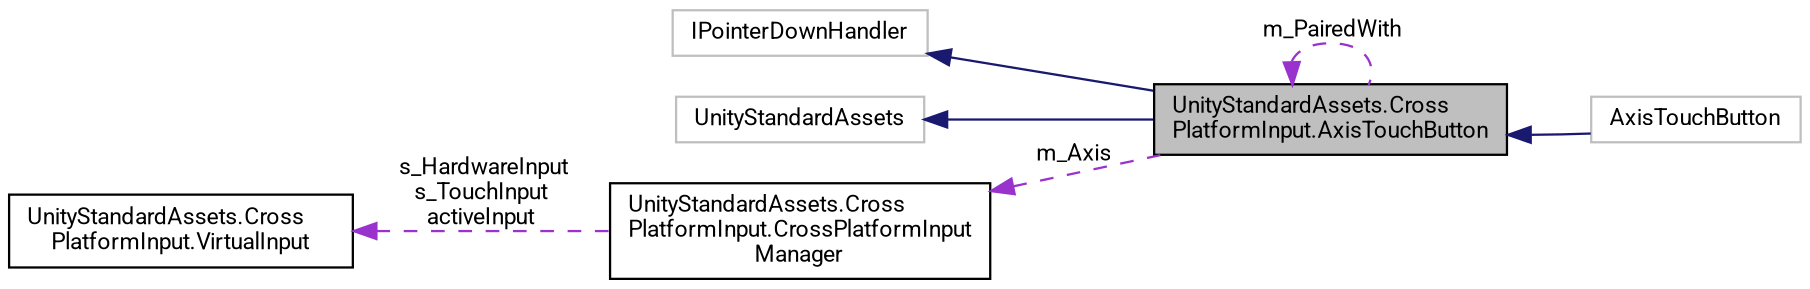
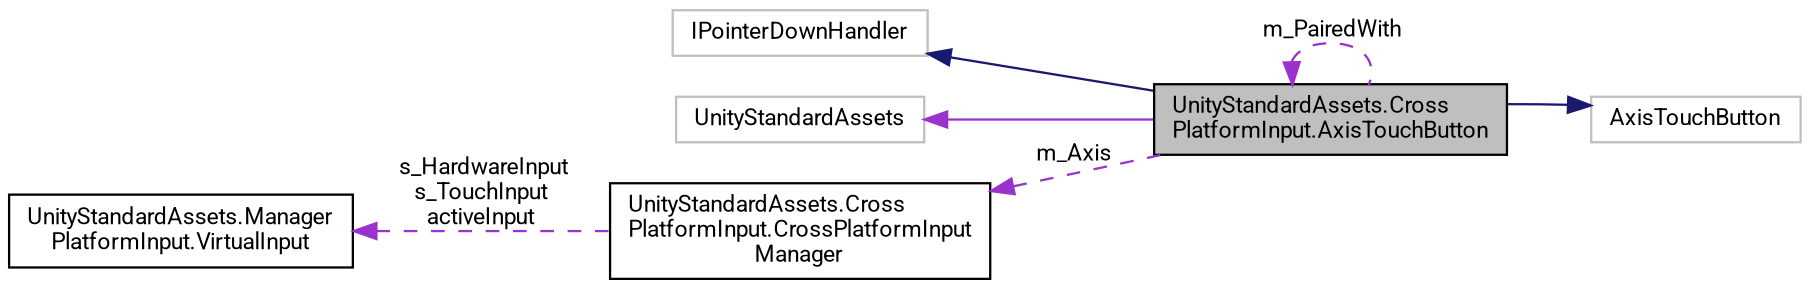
edge "UnityStandardAssets.Cross PlatformInput.AxisTouchButton" -> "UnityStandardAssets": color midnightblue -> darkorchid3
edge "AxisTouchButton" -> "UnityStandardAssets.Cross PlatformInput.AxisTouchButton": reversed
node "UnityStandardAssets.Cross PlatformInput.VirtualInput": label "UnityStandardAssets.Cross PlatformInput.VirtualInput" -> "UnityStandardAssets.Manager PlatformInput.VirtualInput"
